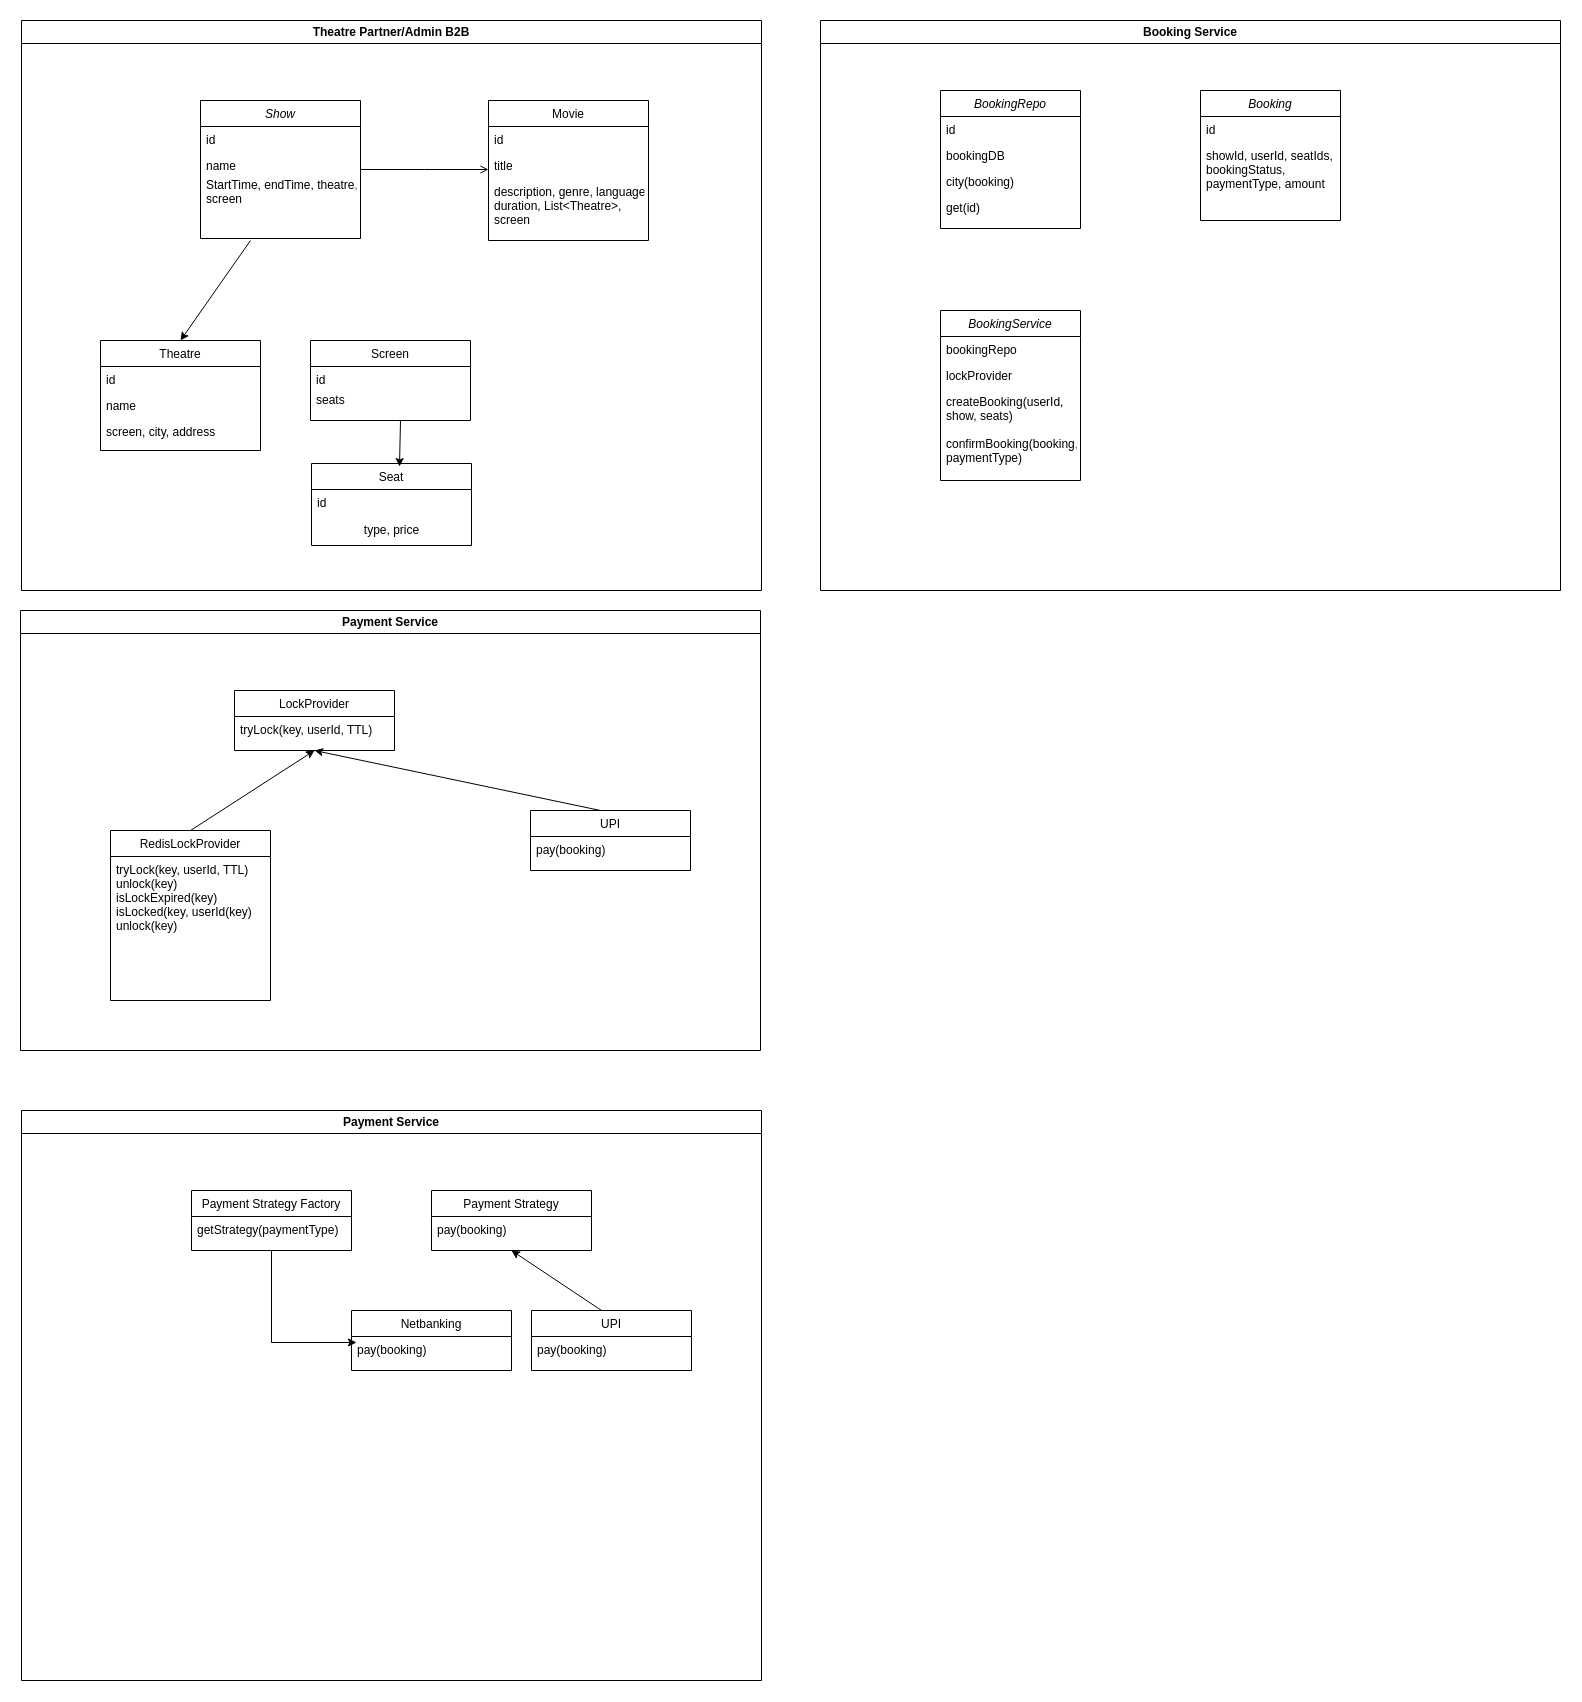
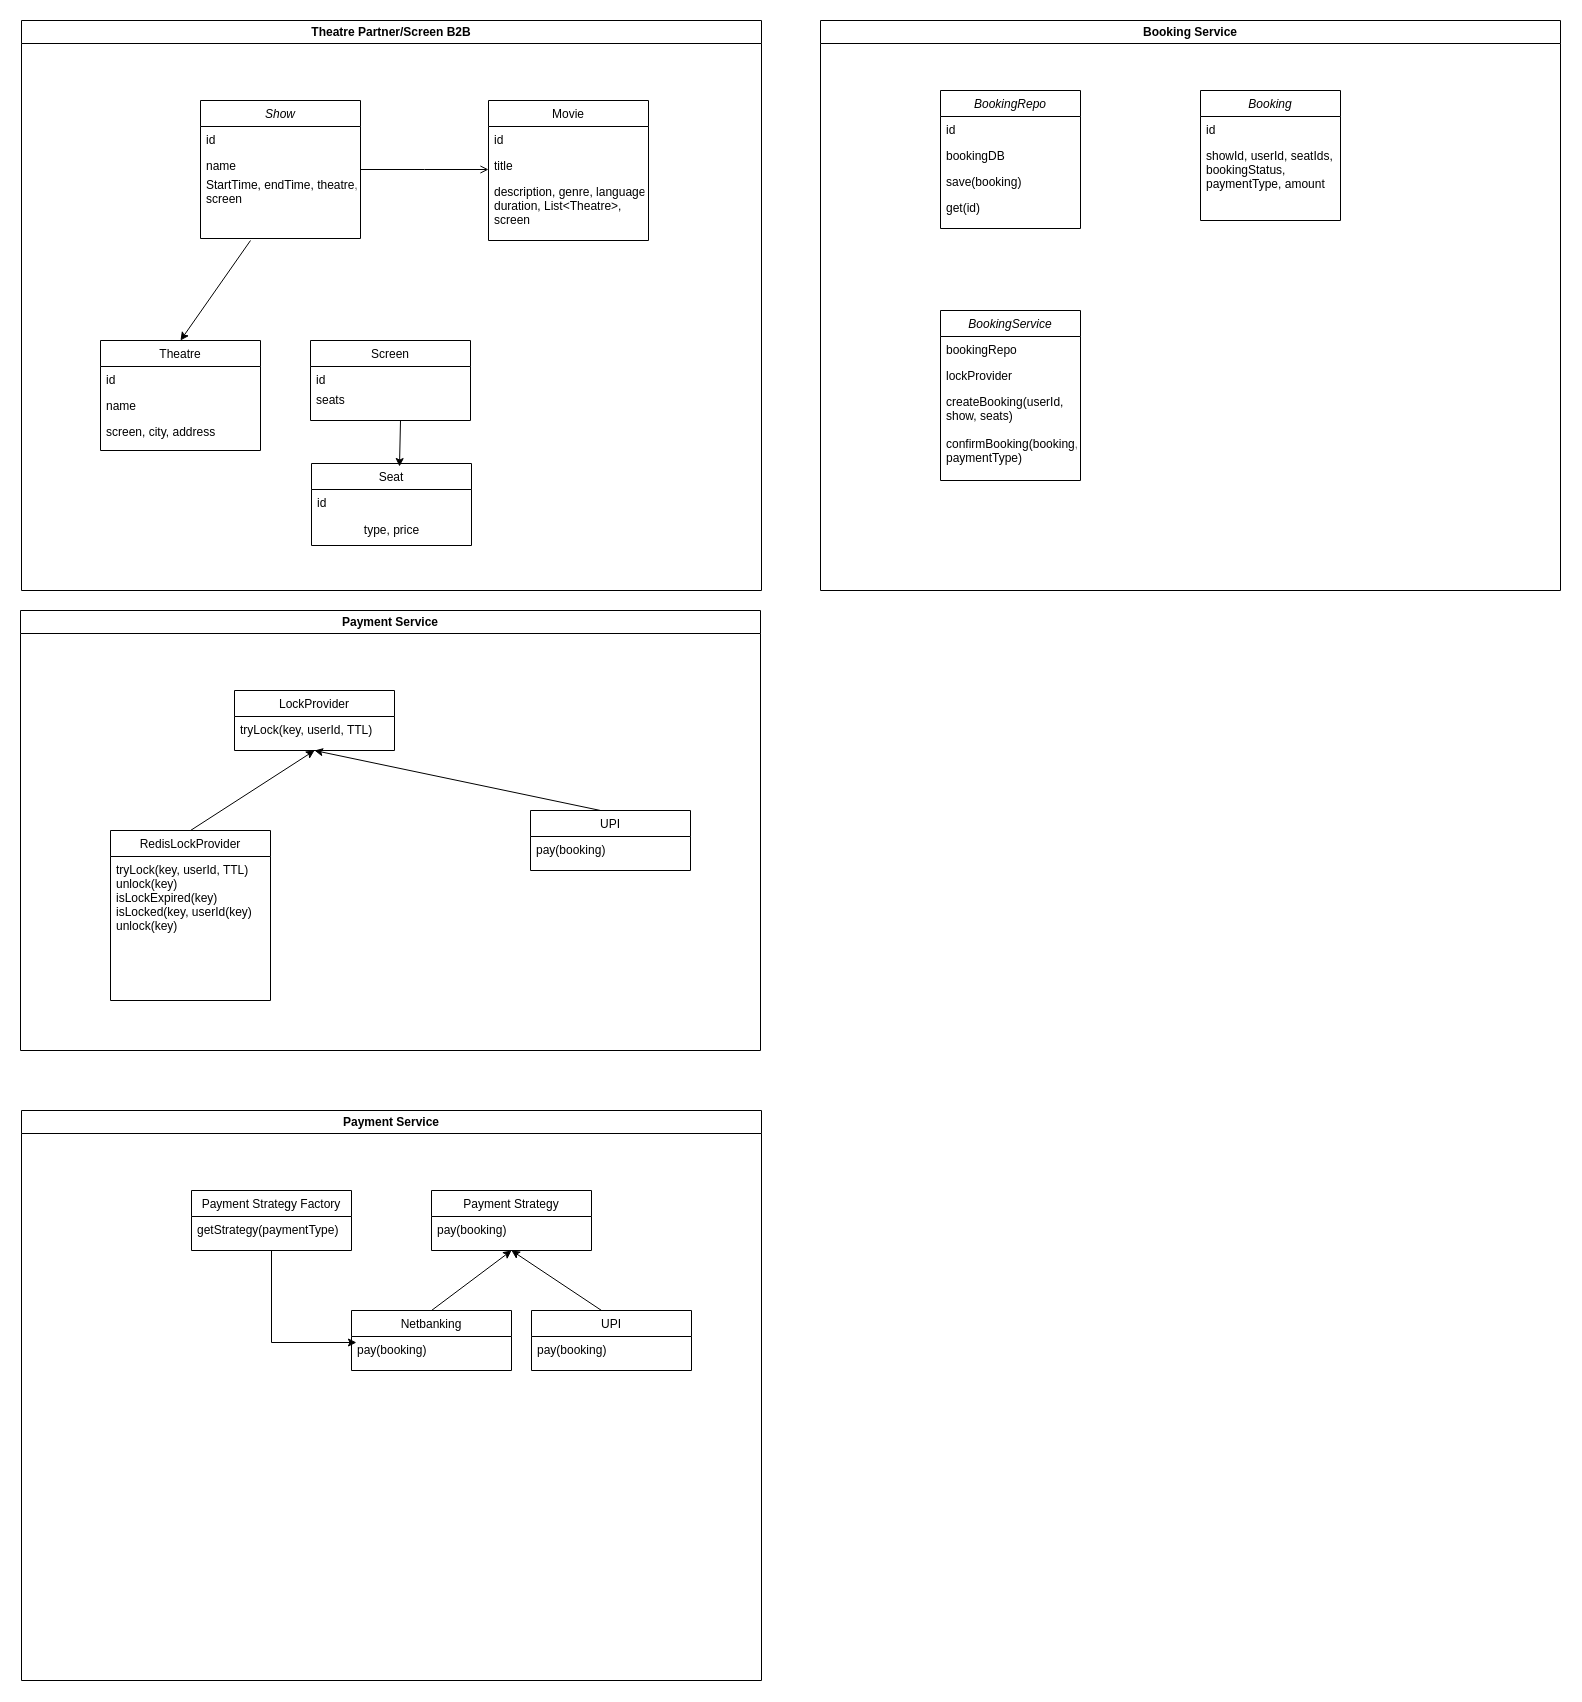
node "Theatre Partner/Admin B2B": label "Theatre Partner/Admin B2B" -> "Theatre Partner/Screen B2B"
node "city(booking)": label "city(booking)" -> "save(booking)"
edge "Netbanking" -> "Payment Strategy": added
